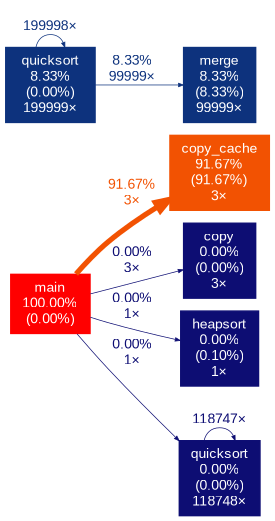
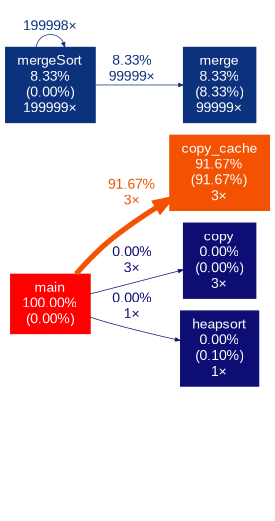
node "quicksort 8.33% (0.00%) 199999×": label "quicksort 8.33% (0.00%) 199999×" -> "mergeSort 8.33% (0.00%) 199999×"
node "quicksort 0.00% (0.00%) 118748×": removed
